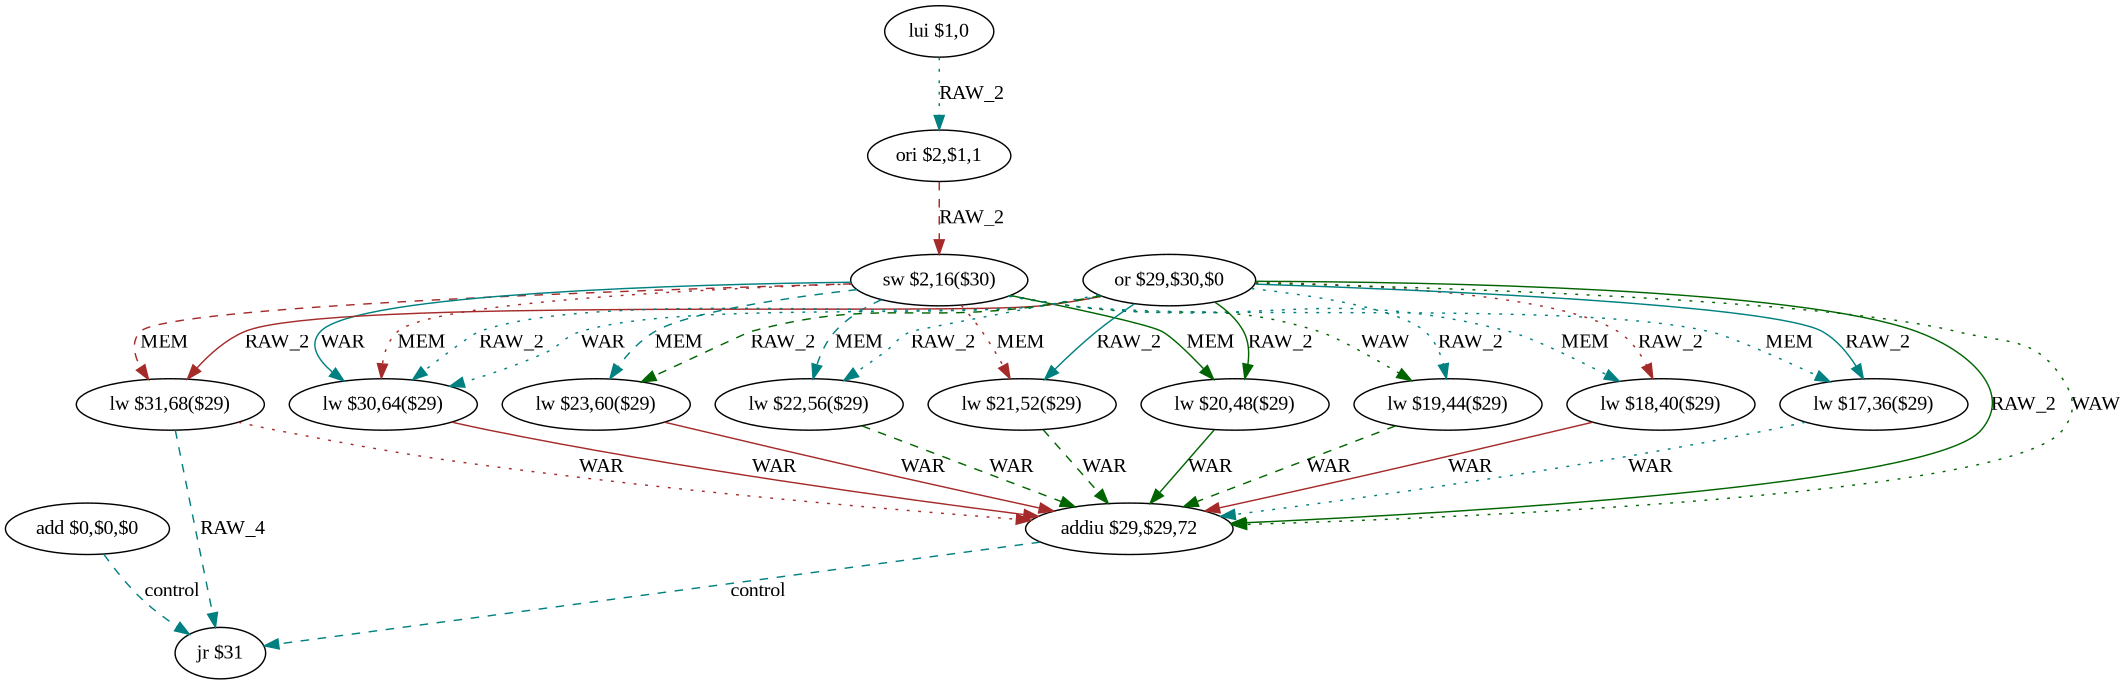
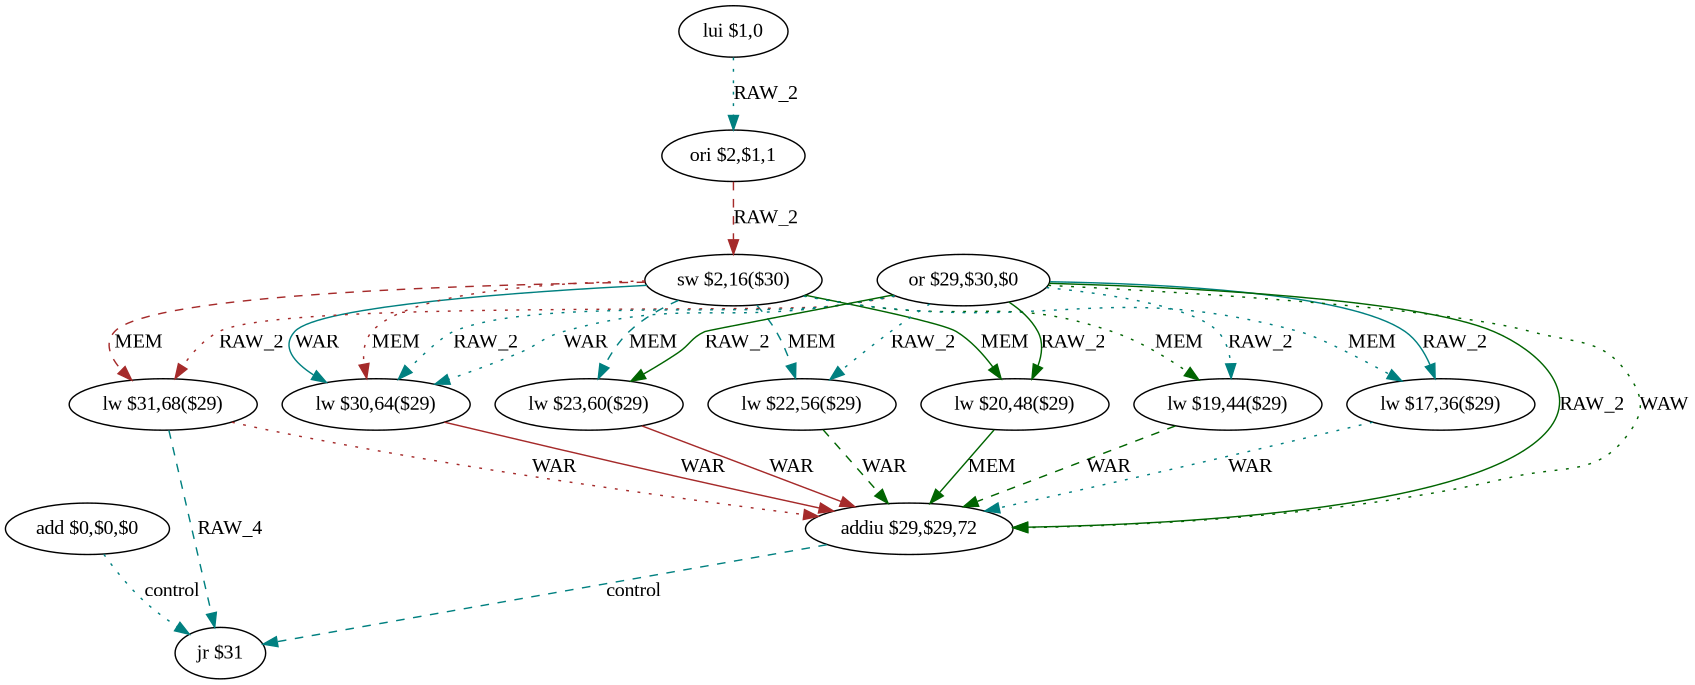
edge "or $29,$30,$0" -> "lw $31,68($29)": style solid -> dotted
edge "or $29,$30,$0" -> "lw $23,60($29)": style dashed -> solid
edge "sw $2,16($30)" -> "lw $19,44($29)": label "WAW" -> "MEM"
node "lw $21,52($29)": removed
node "lw $18,40($29)": removed
edge "lw $20,48($29)" -> "addiu $29,$29,72": label "WAR" -> "MEM"
edge "add $0,$0,$0" -> "jr $31": style dashed -> dotted
